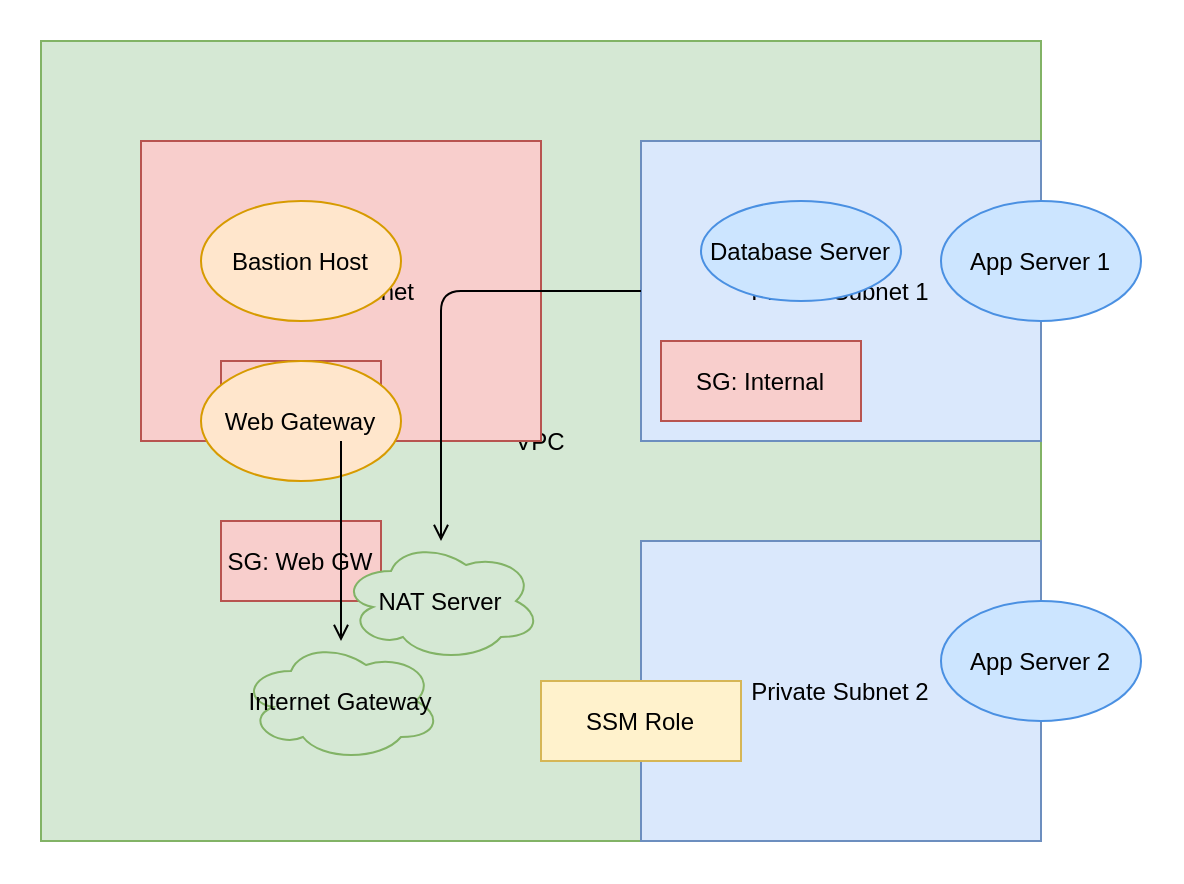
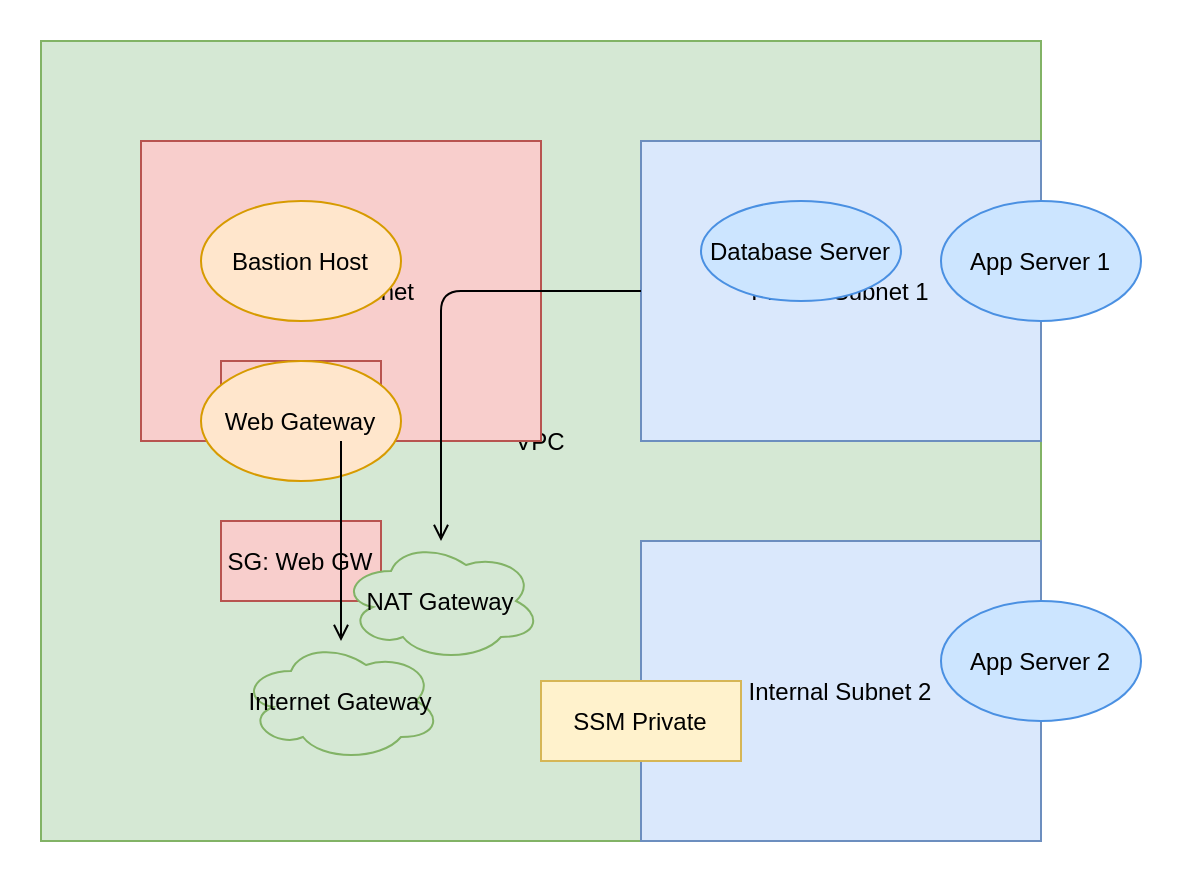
node "SG: Internal": removed
node "NAT Server": label "NAT Server" -> "NAT Gateway"
node "Private Subnet 2": label "Private Subnet 2" -> "Internal Subnet 2"
node "SSM Role": label "SSM Role" -> "SSM Private"
